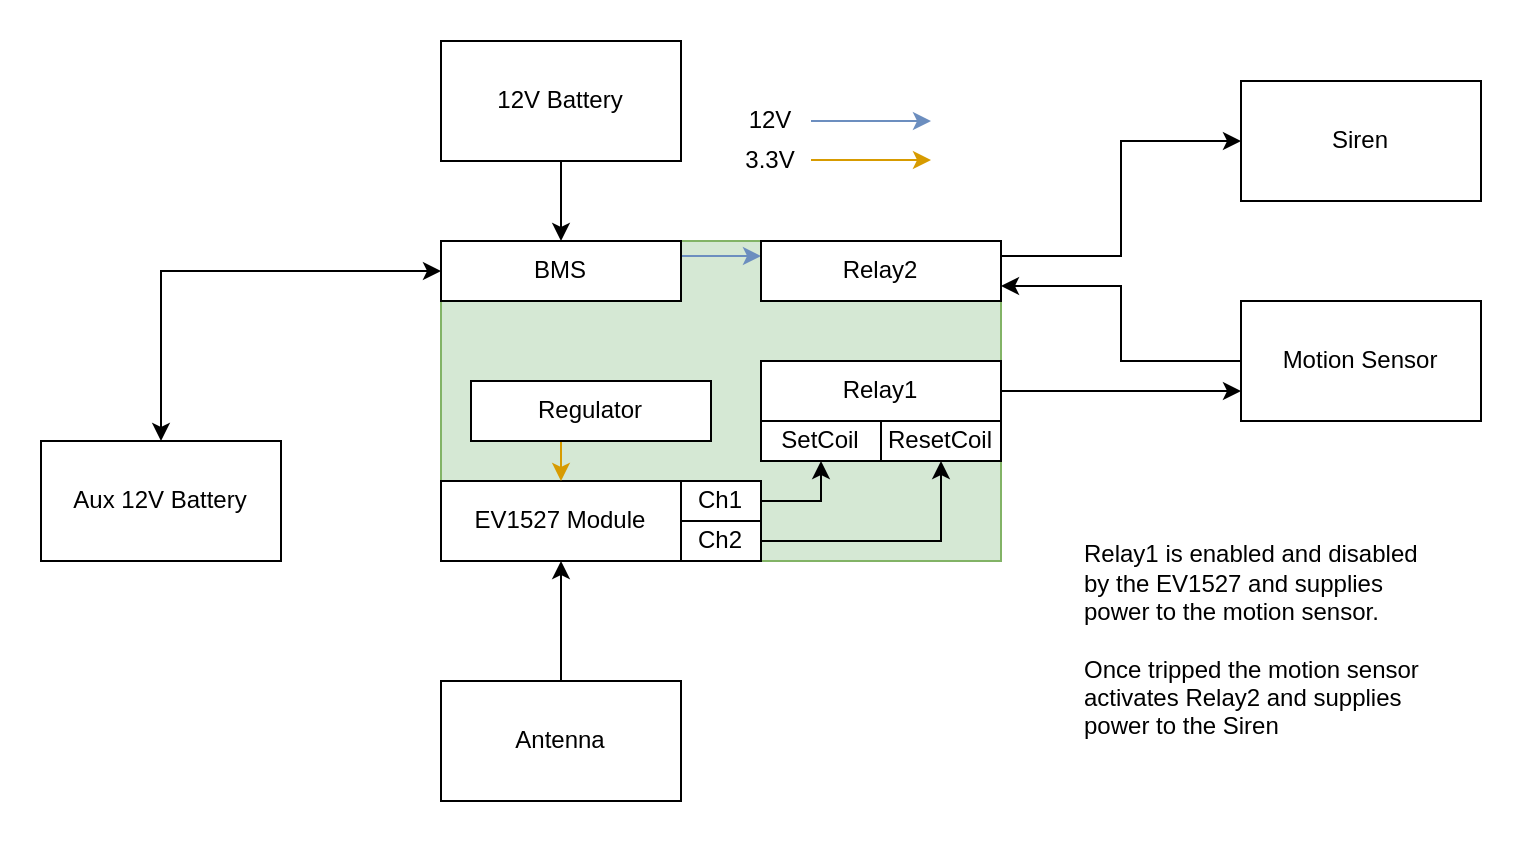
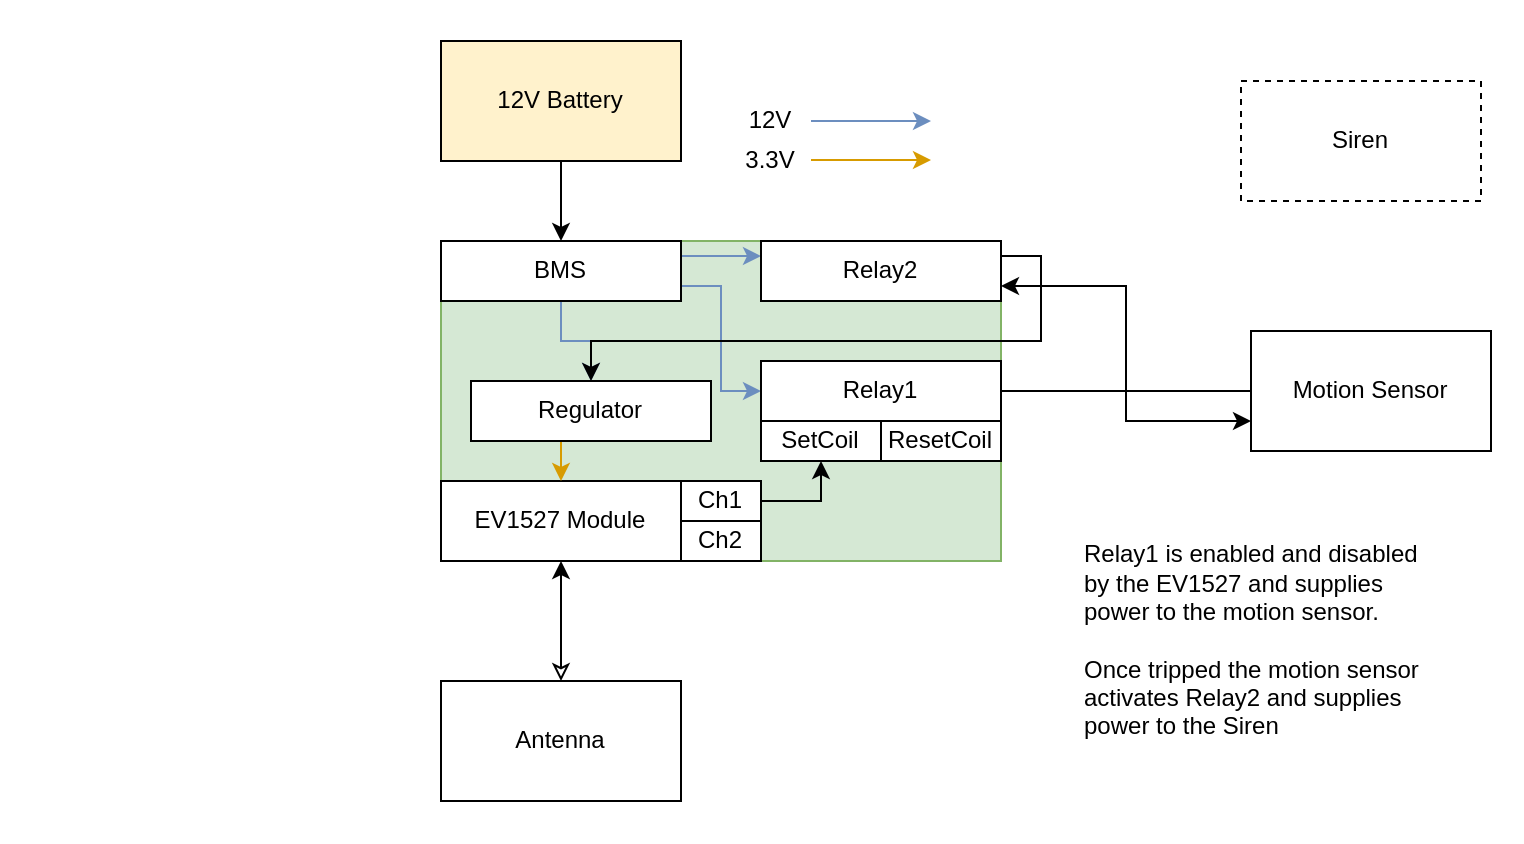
node "12V Battery": fillcolor #ffffff -> #fff2cc
node "Siren": style solid -> dashed
edge "Relay2" -> "Siren": now "Relay2" -> "Regulator"
edge "BMS" -- "Aux 12V Battery": removed
edge "BMS" -> "Relay1": added
edge "BMS" -> "Regulator": added
node "Motion Sensor": moved (1361, 361) -> (1371, 391)
node "Aux 12V Battery": removed
edge "Ch2" -> "ResetCoil": removed
edge "Antenna" -> "EV1527 Module": arrowhead none -> classic
